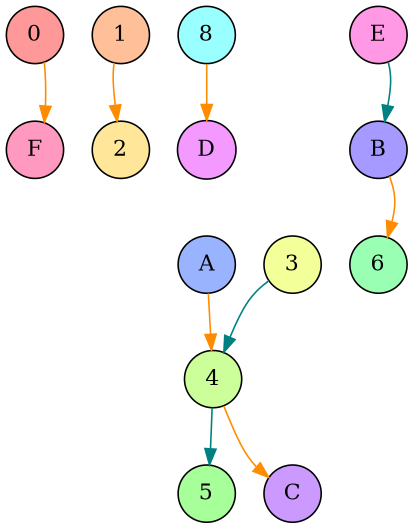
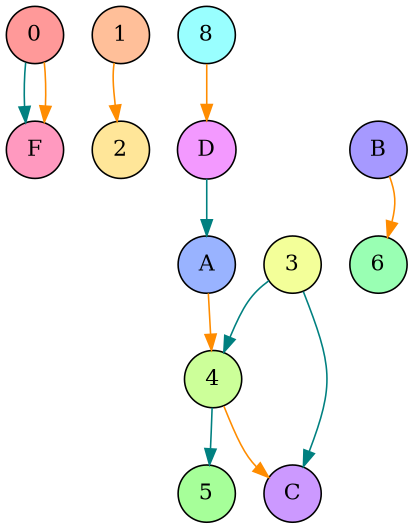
node "E": removed
edge "F" -> "0": added
edge "D" -> "A": added
edge "C" -> "3": added
